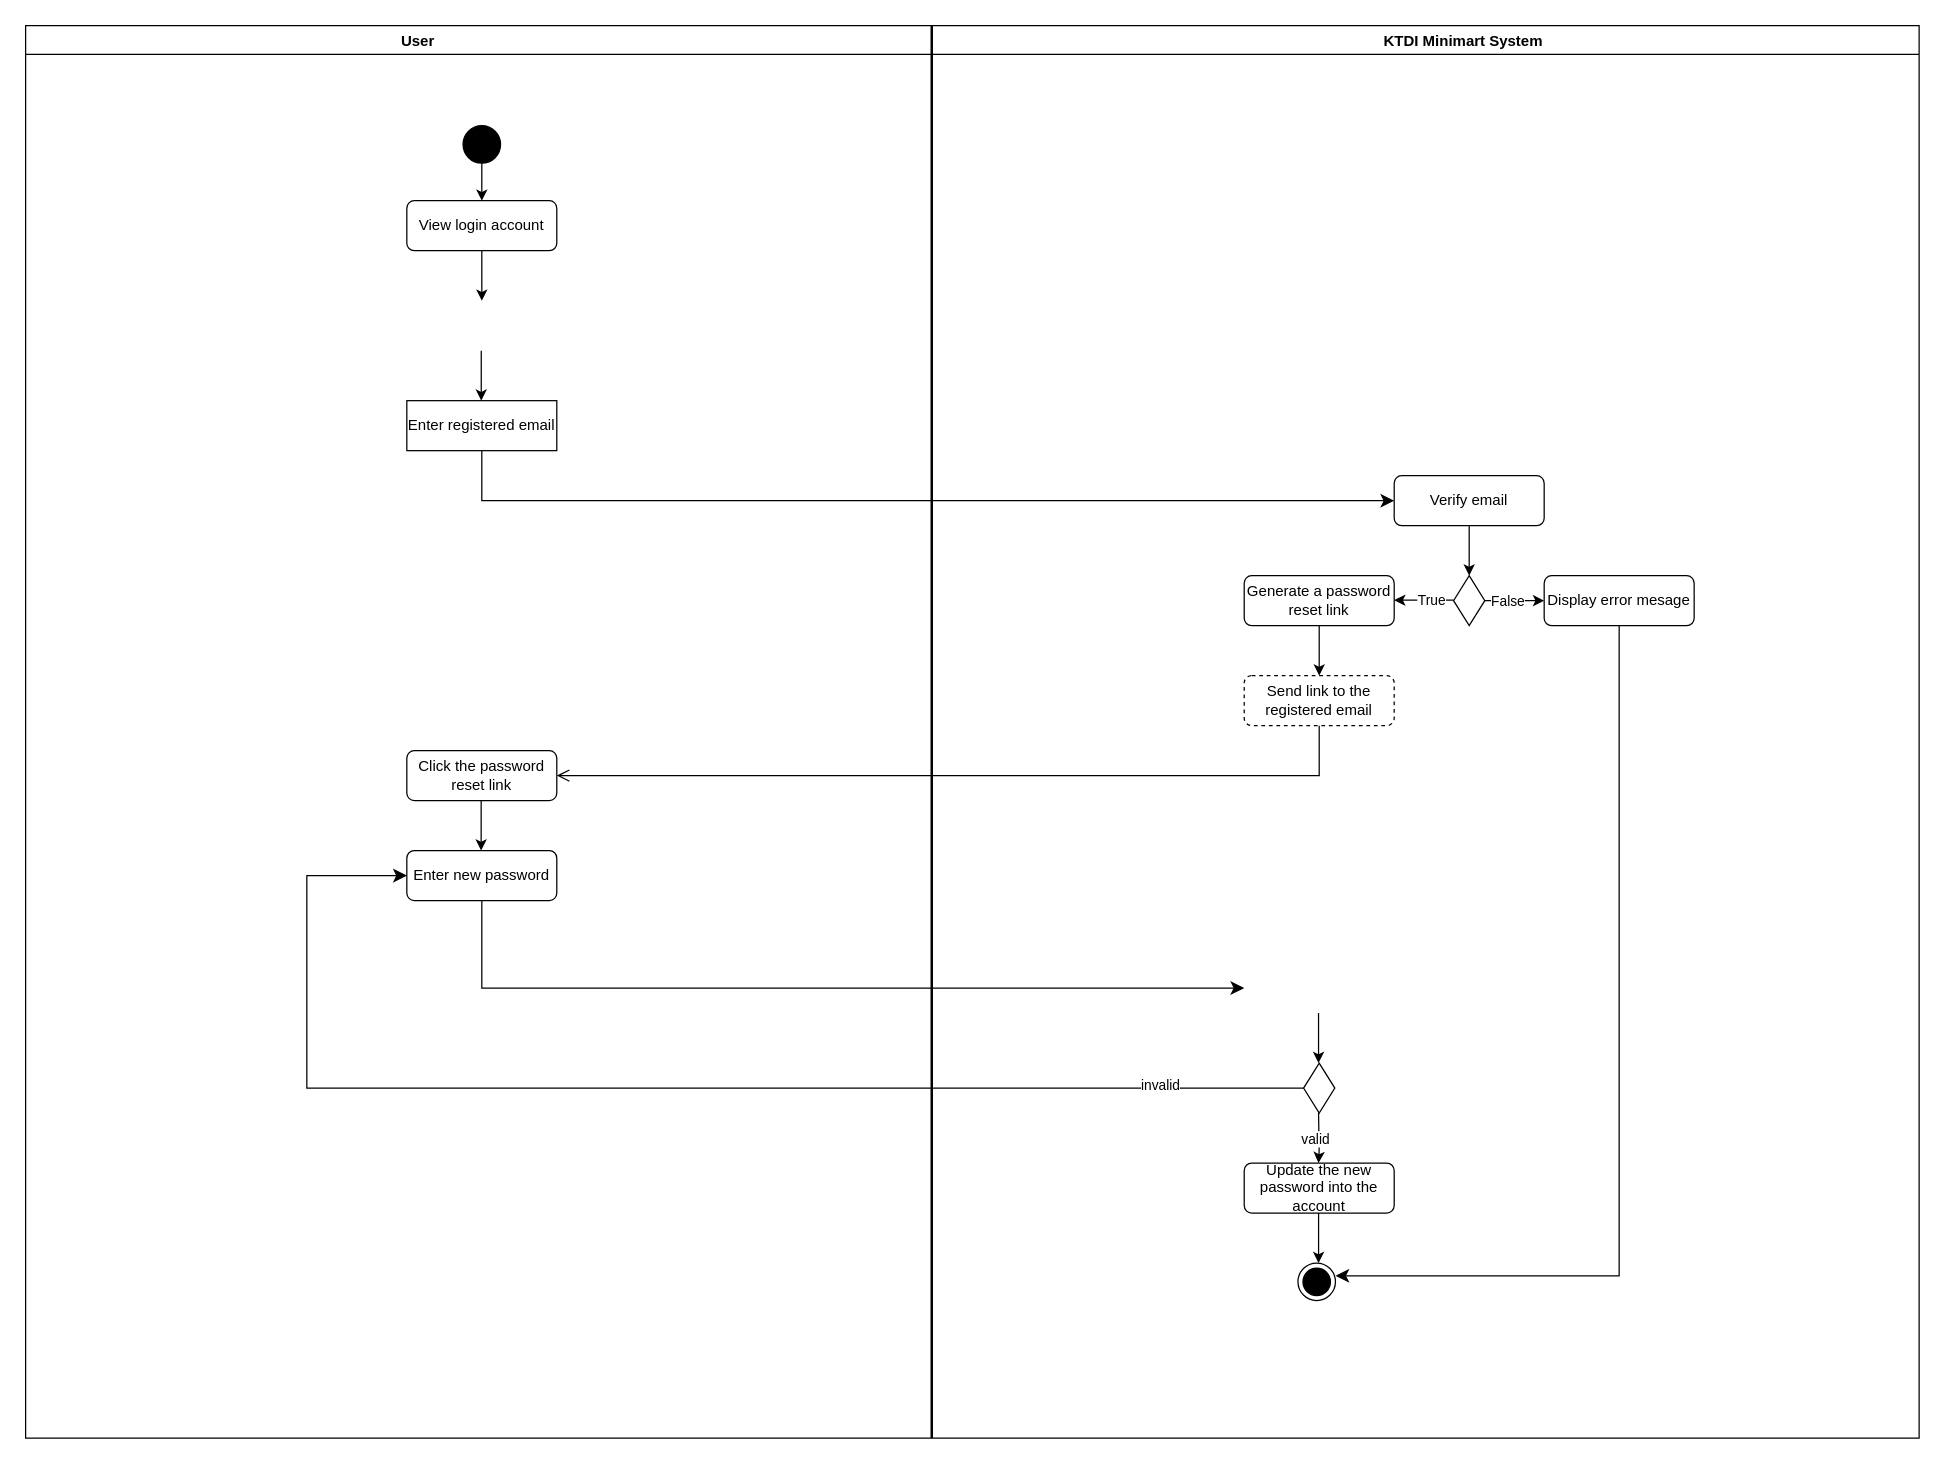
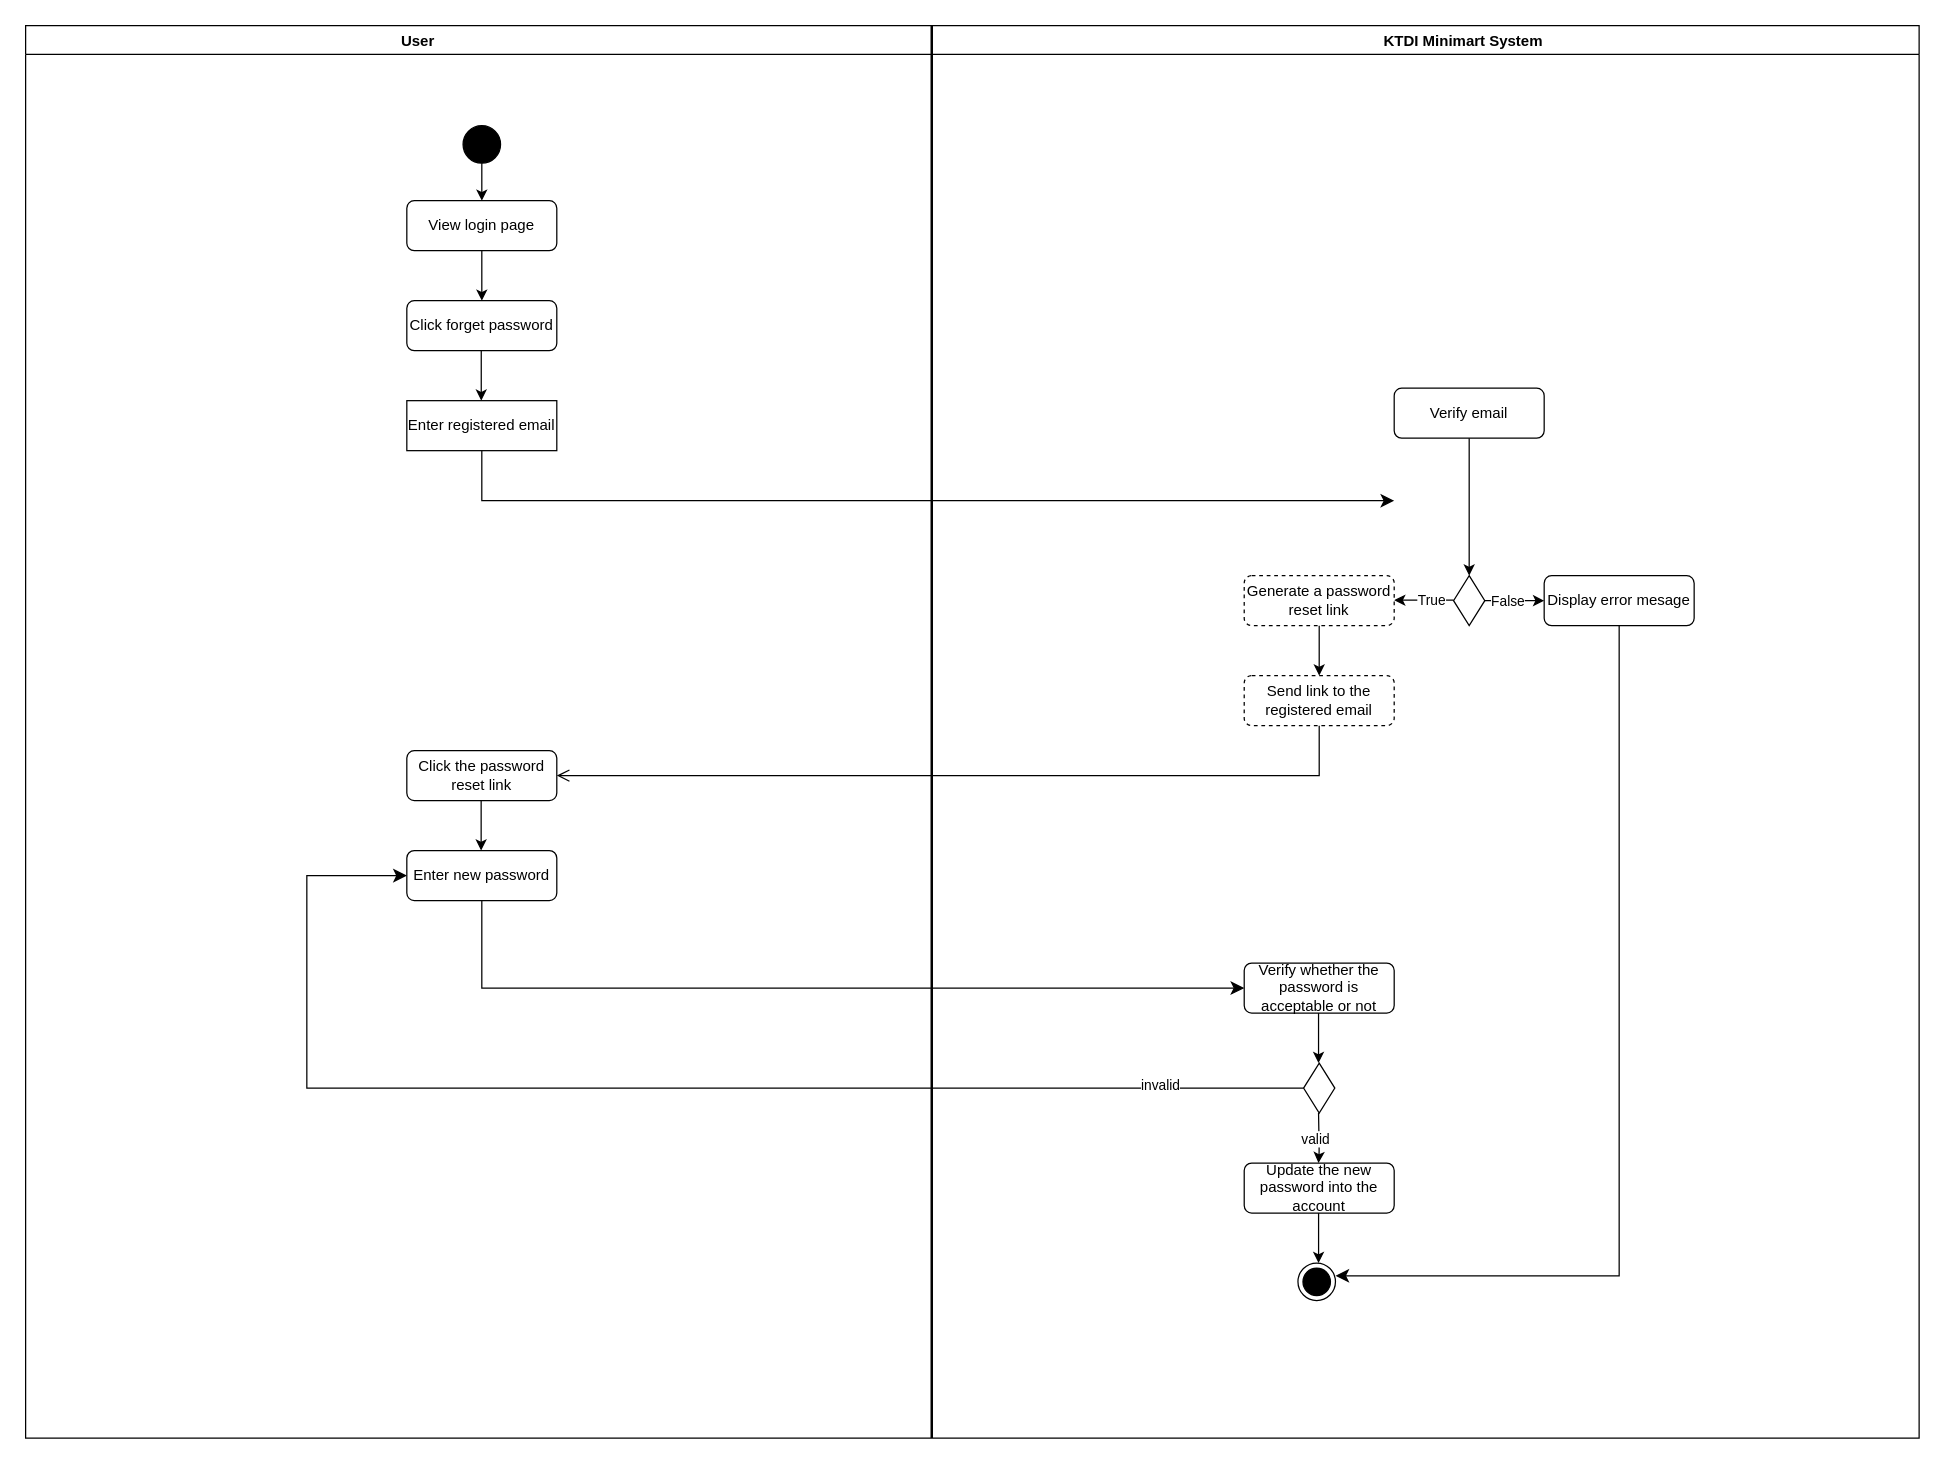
node "View login account": label "View login account" -> "View login page"
node "Click forget password": added
node "Verify email": moved (1469, 501) -> (1469, 413)
node "Generate a password reset link": style solid -> dashed
node "Verify whether the password is acceptable or not": added
